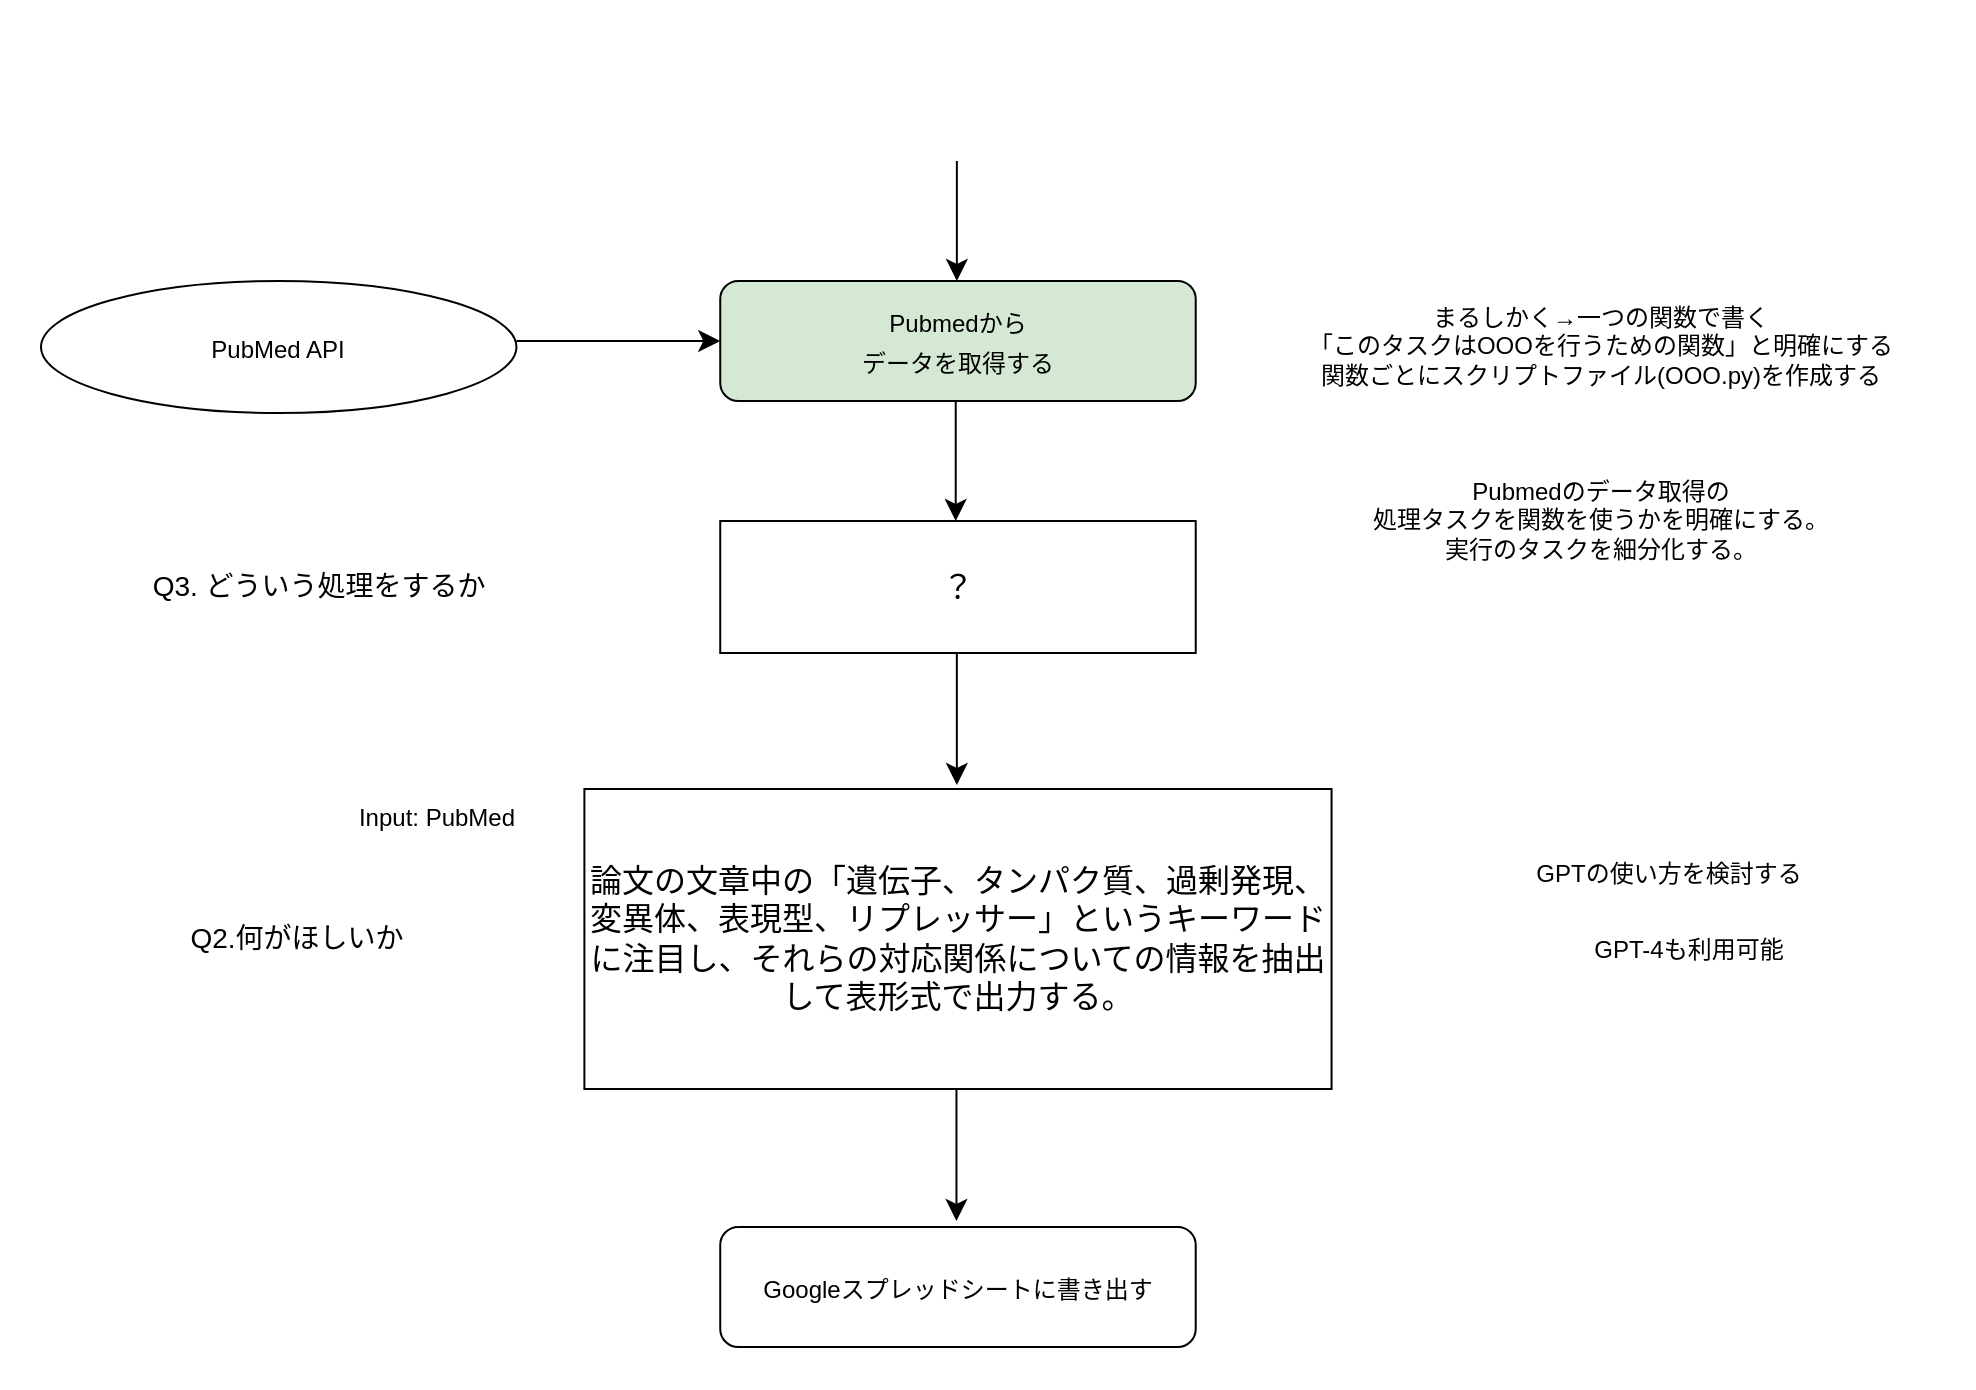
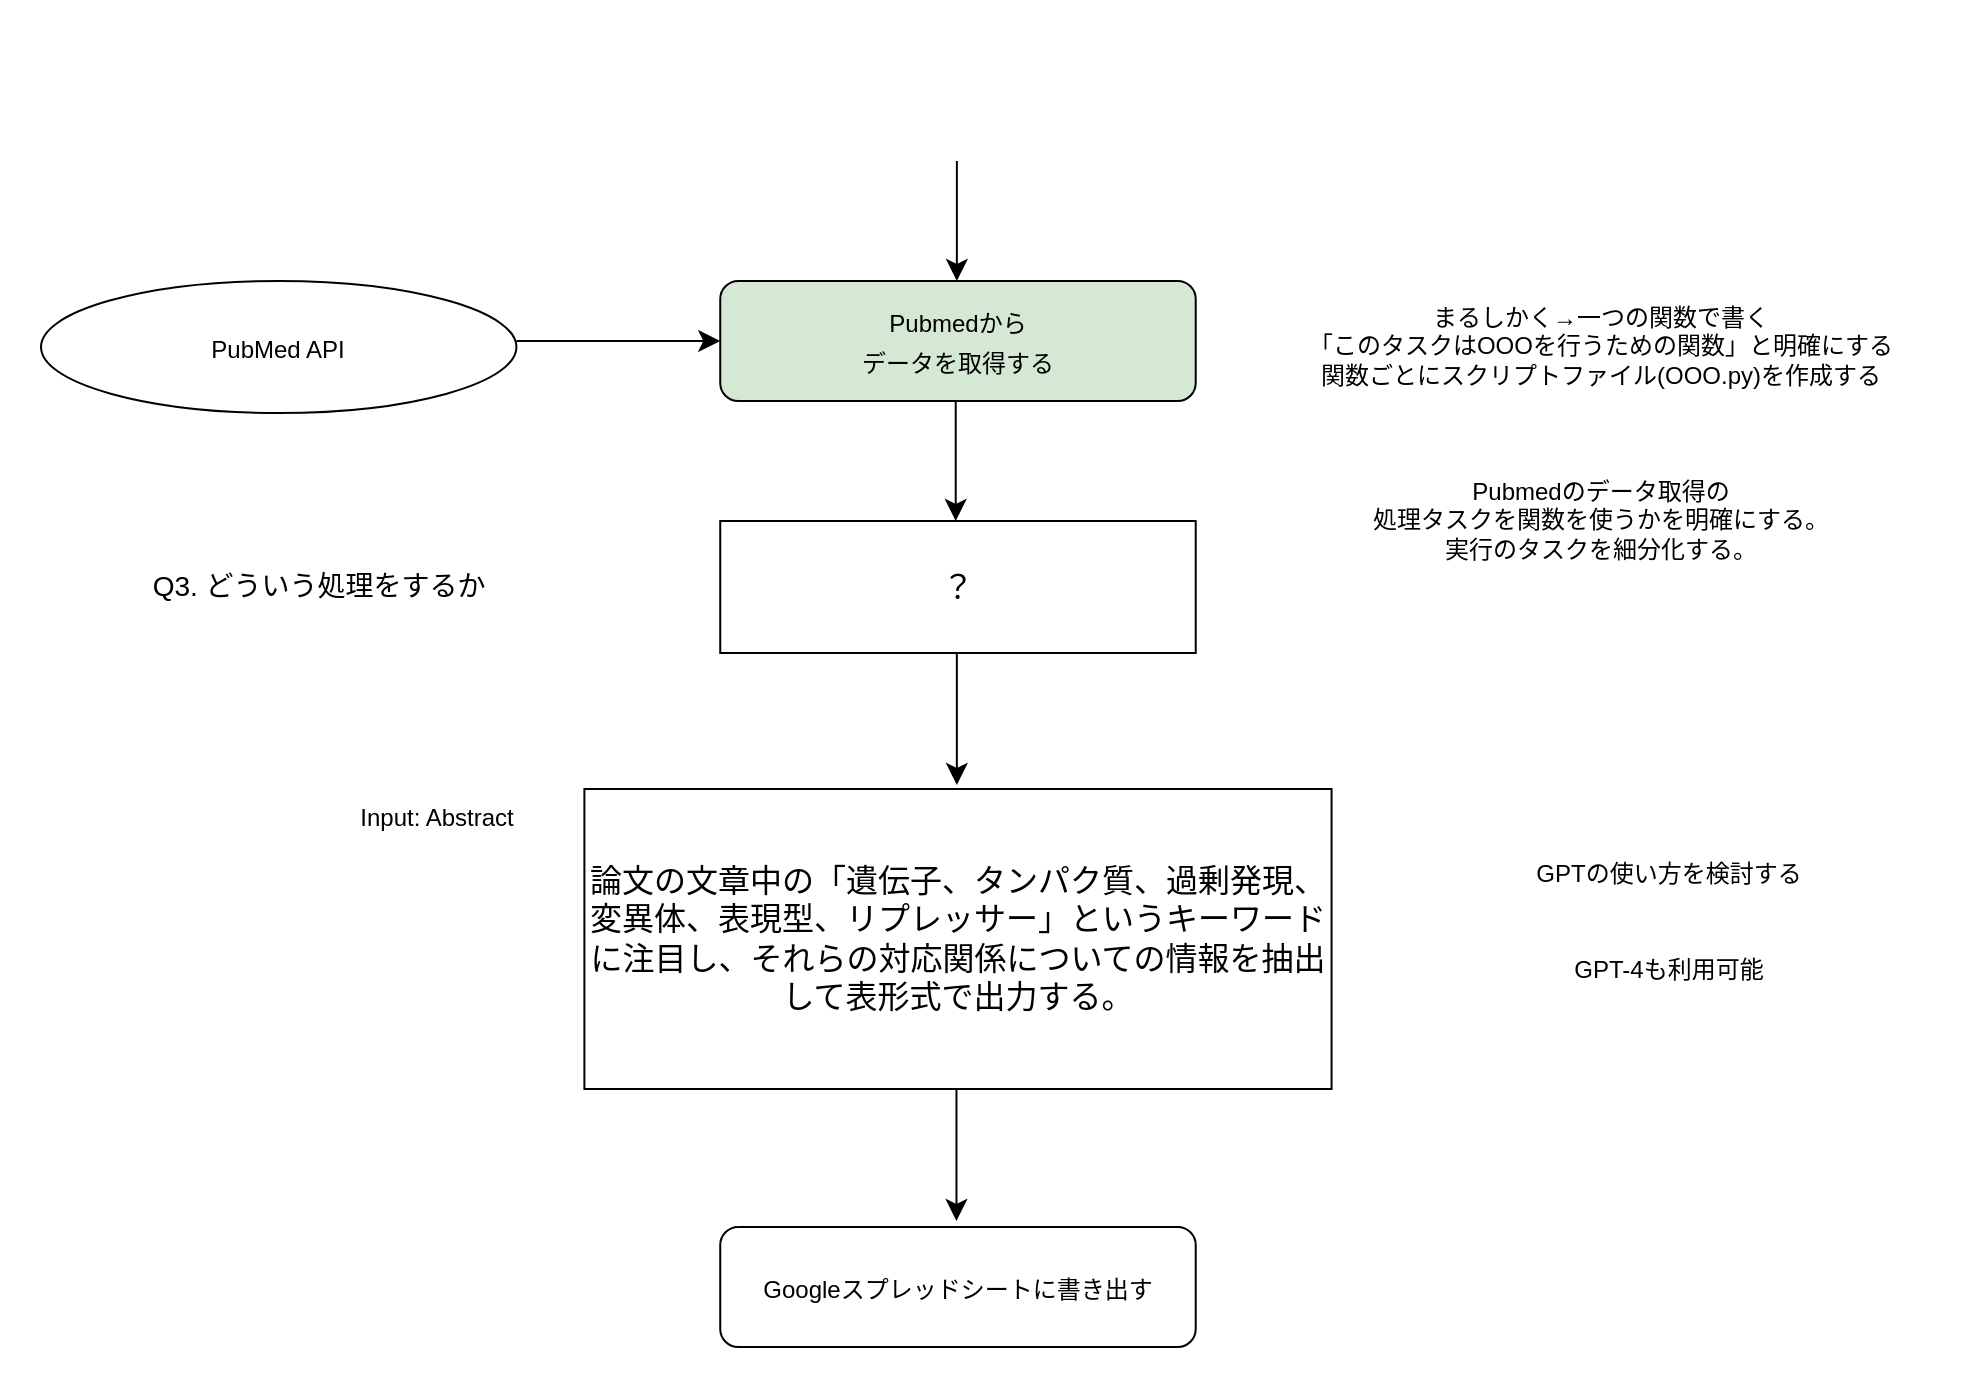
node "Input: PubMed": label "Input: PubMed" -> "Input: Abstract"
node "Q2.何がほしいか": removed
node "GPT-4も利用可能": moved (1689, 951) -> (1669, 971)
